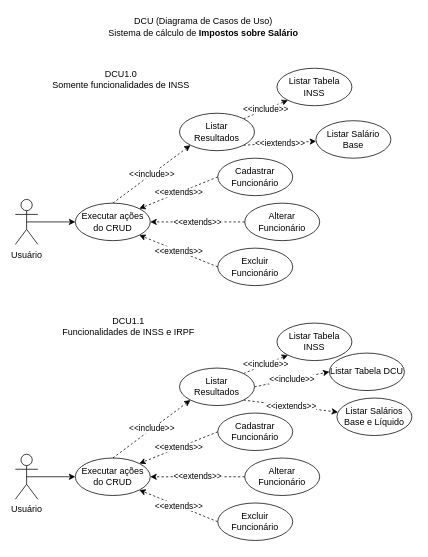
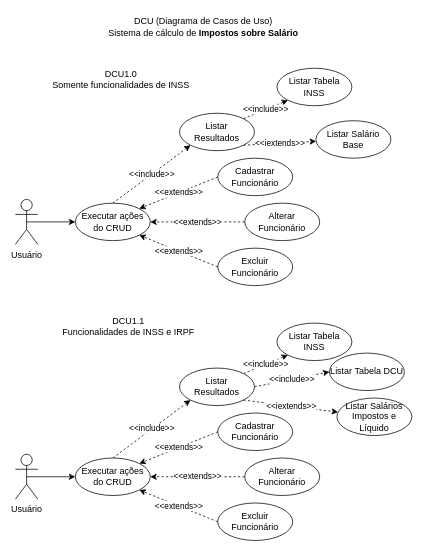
node "Listar Salários Base e Líquido": label "Listar Salários Base e Líquido" -> "Listar Salários Impostos e Líquido"
